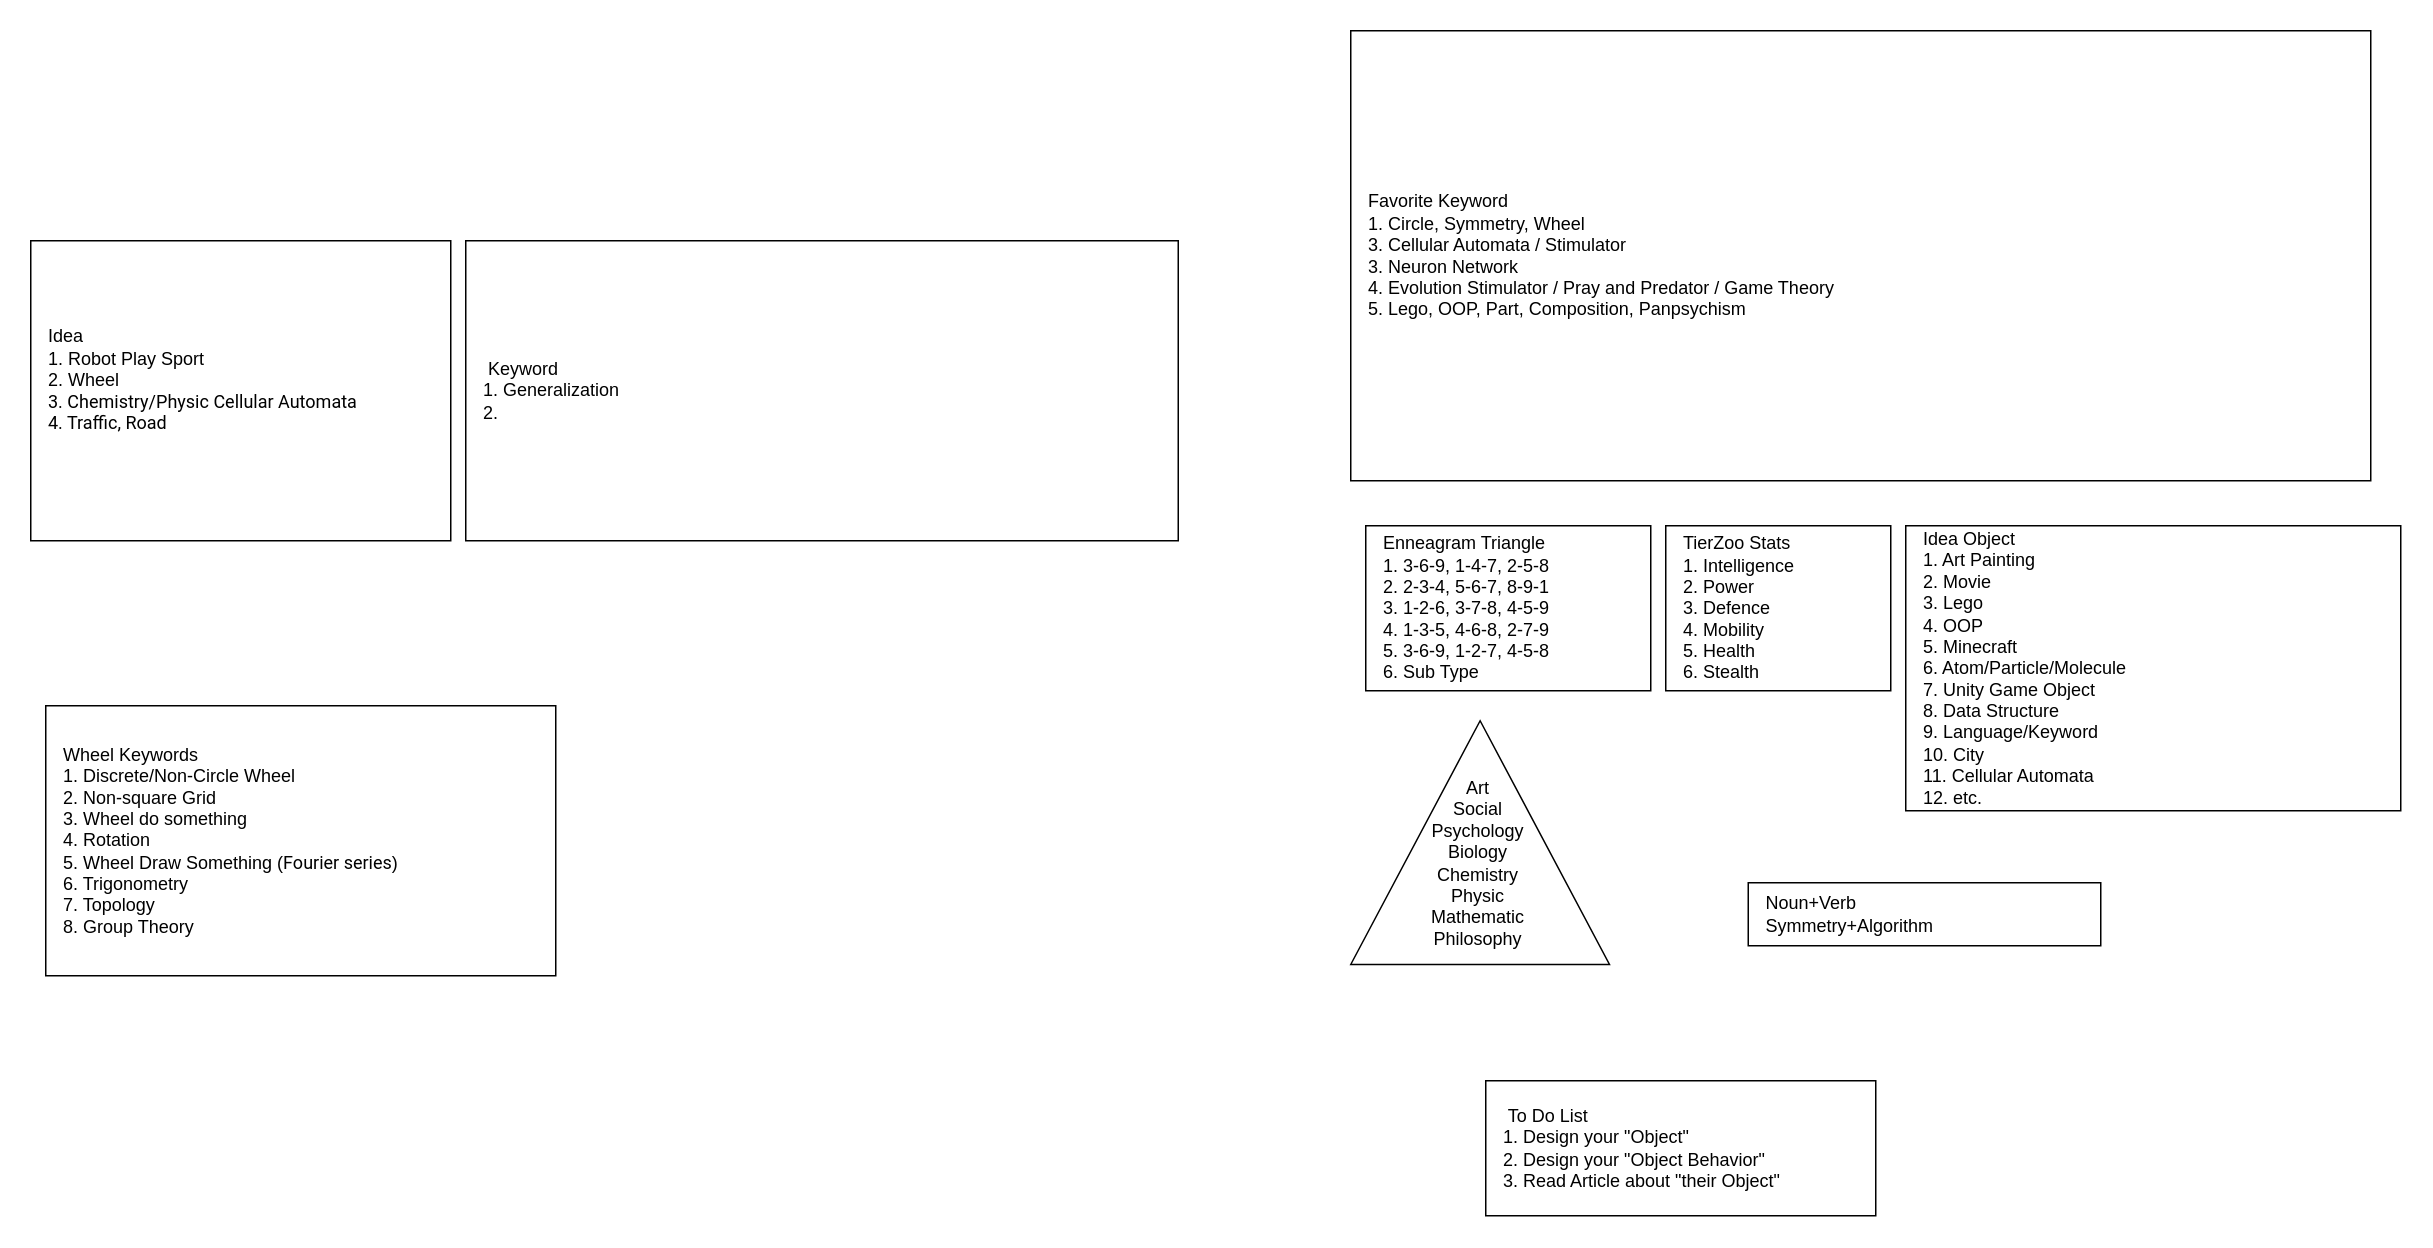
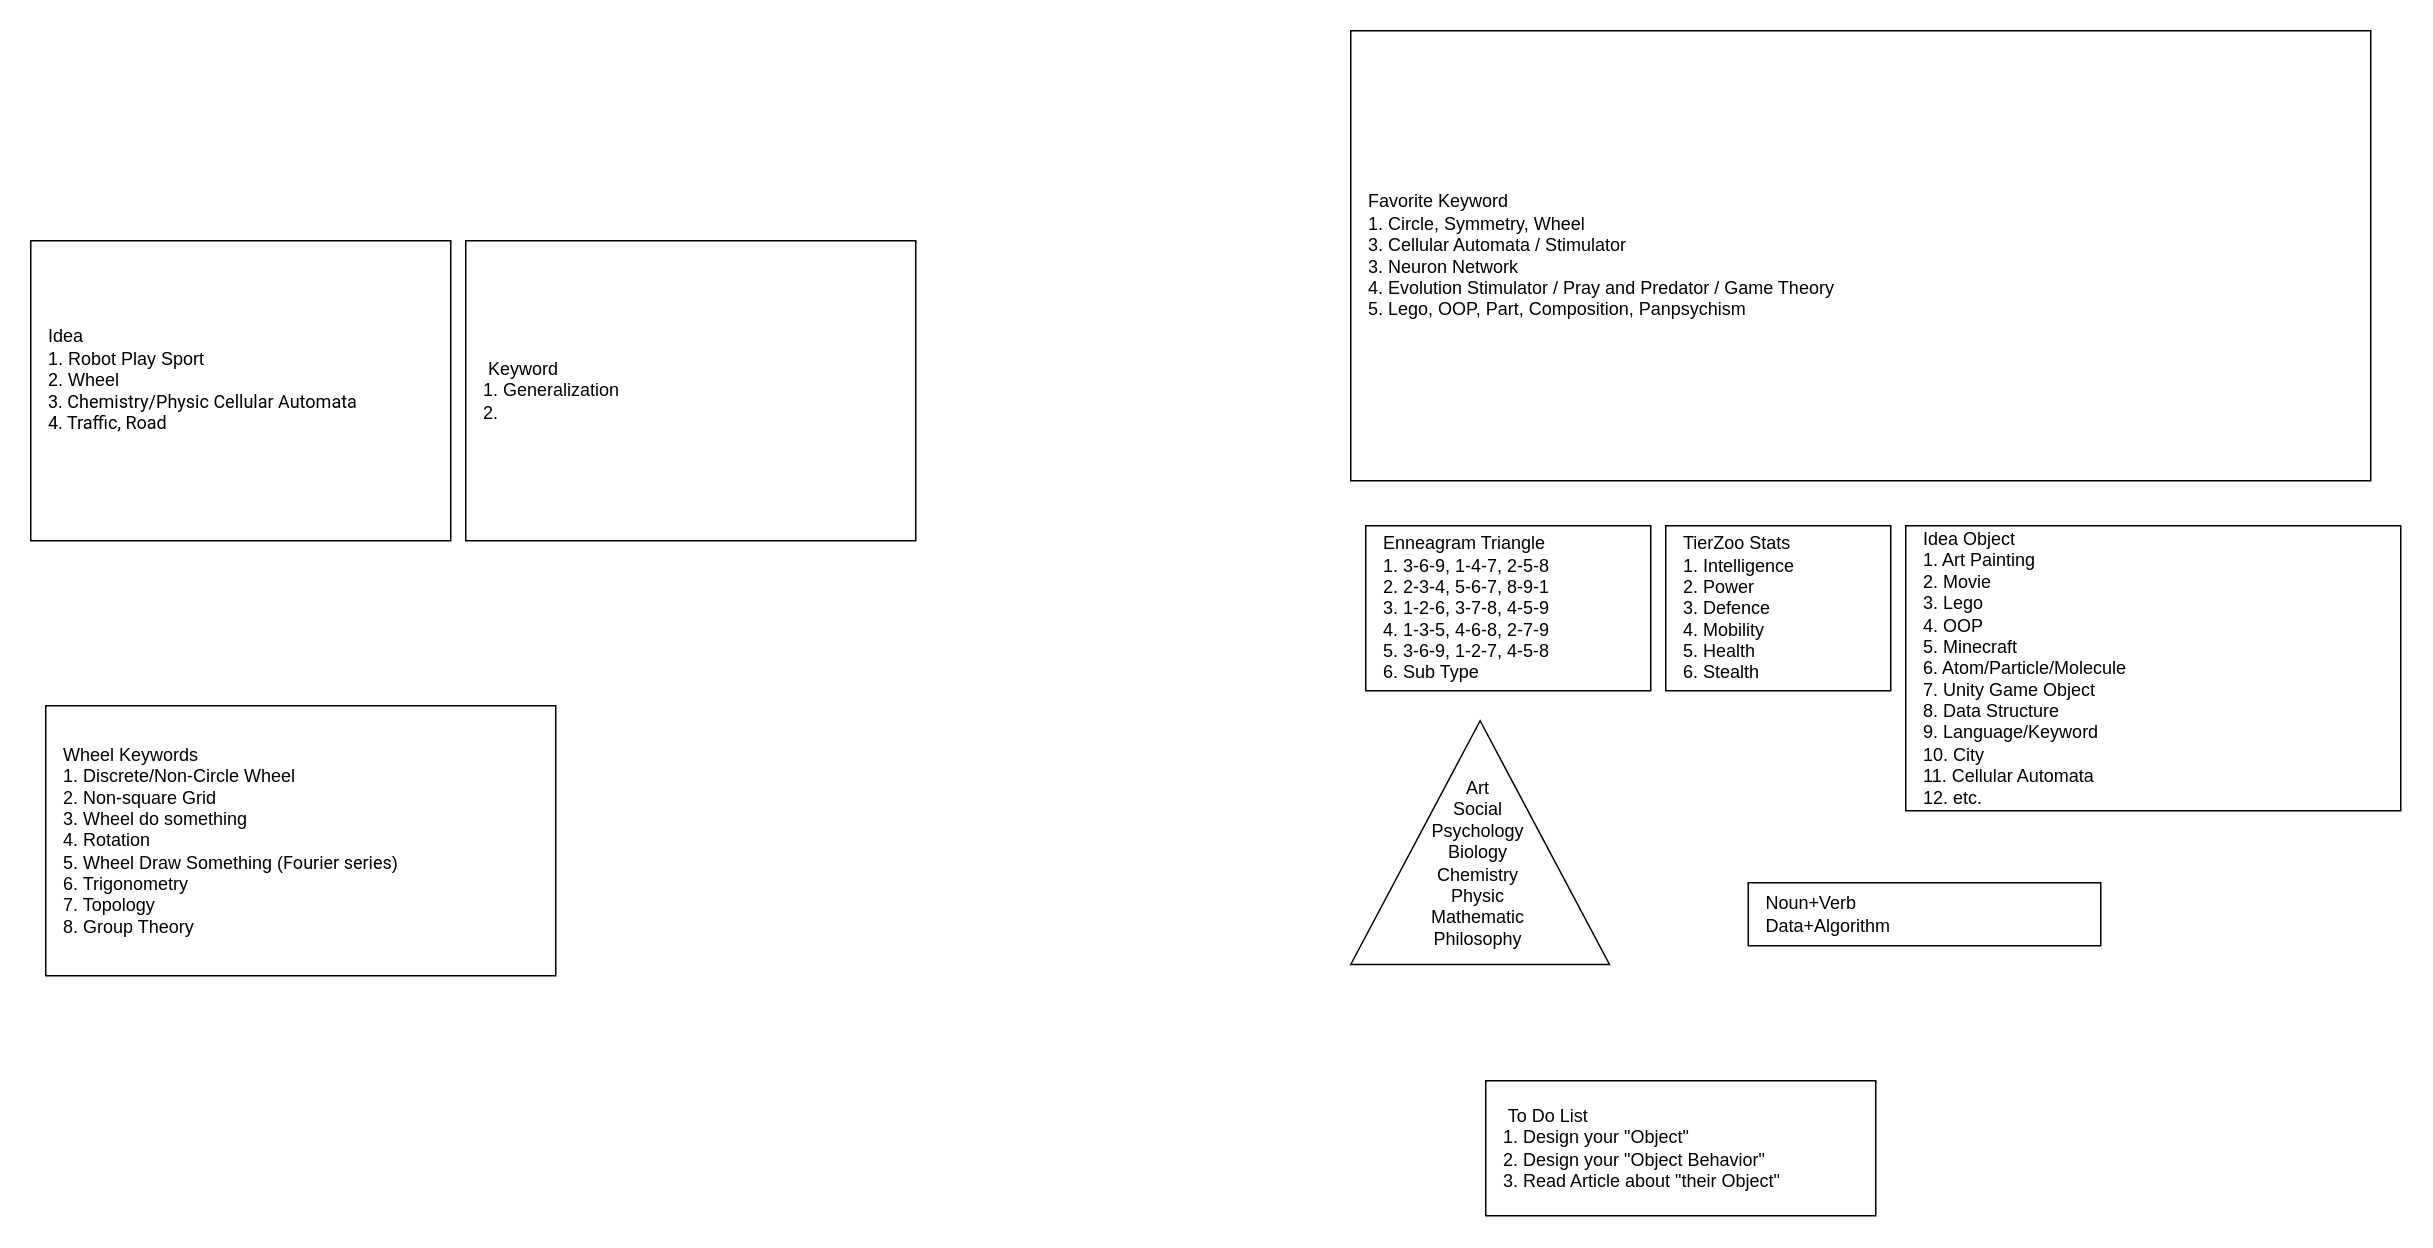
node "Keyword 1. Generalization 2.": size 713x300 -> 450x300
node "Noun+Verb Symmetry+Algorithm": label "Noun+Verb Symmetry+Algorithm" -> "Noun+Verb Data+Algorithm"
